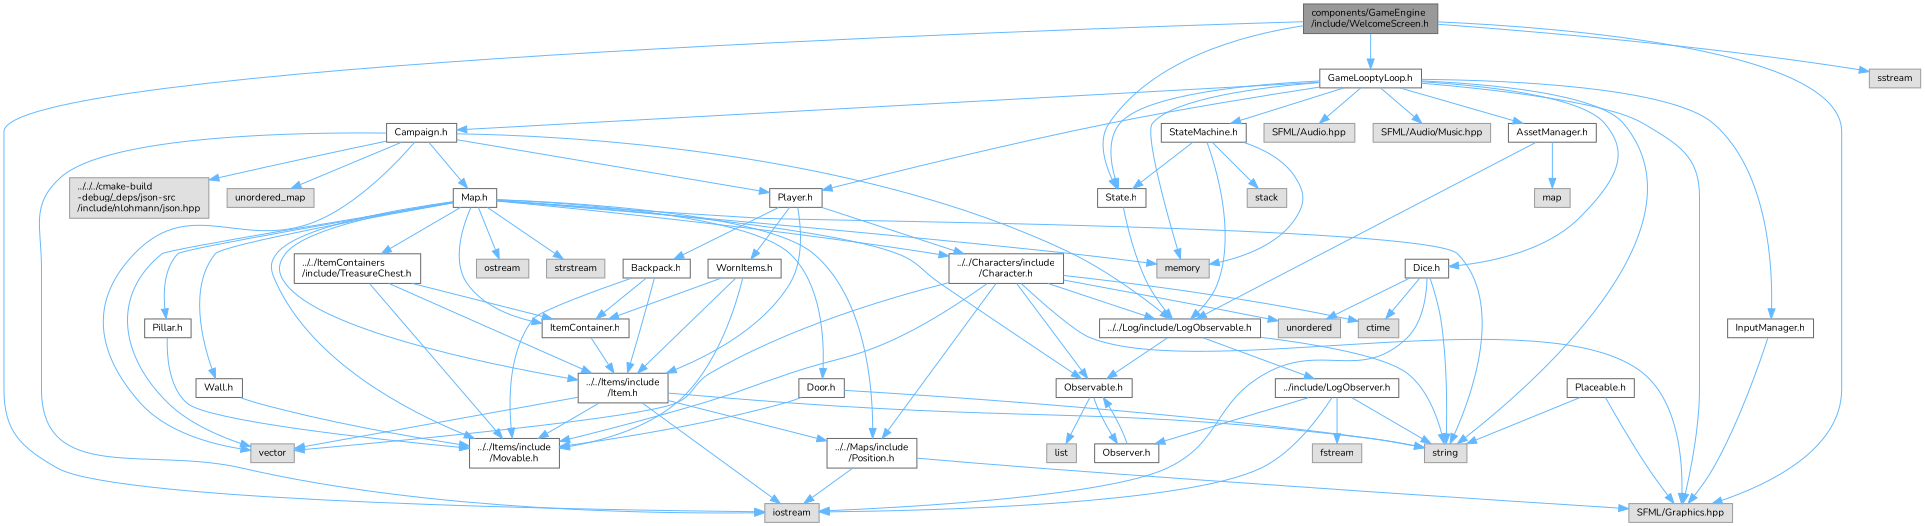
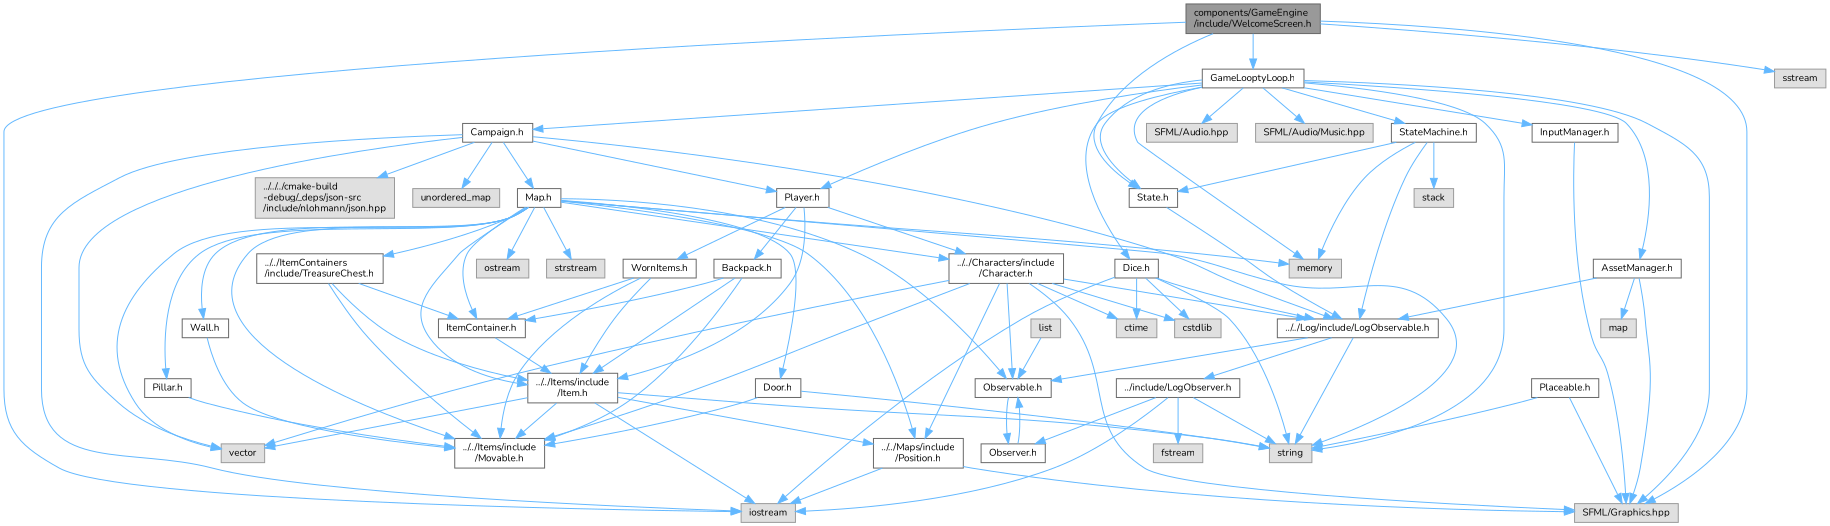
edge "Dice.h" -> "../../Log/include/LogObservable.h": added
node "unordered": label "unordered" -> "cstdlib"
edge "AssetManager.h" -> "SFML/Graphics.hpp": added
edge "Observable.h" -> "list": reversed
